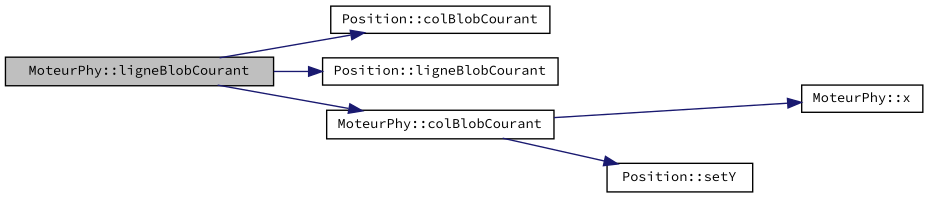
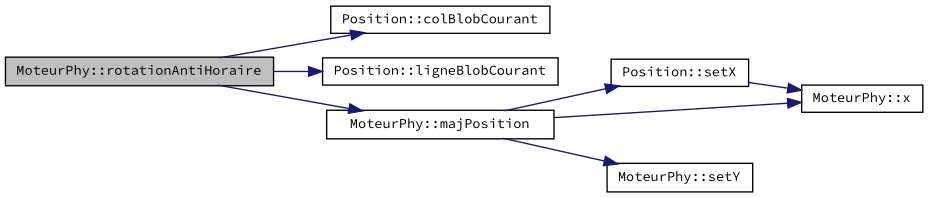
node "MoteurPhy::ligneBlobCourant": label "MoteurPhy::ligneBlobCourant" -> "MoteurPhy::rotationAntiHoraire"
node "Position::setX": added
node "MoteurPhy::colBlobCourant": label "MoteurPhy::colBlobCourant" -> "MoteurPhy::majPosition"
node "Position::setY": label "Position::setY" -> "MoteurPhy::setY"
